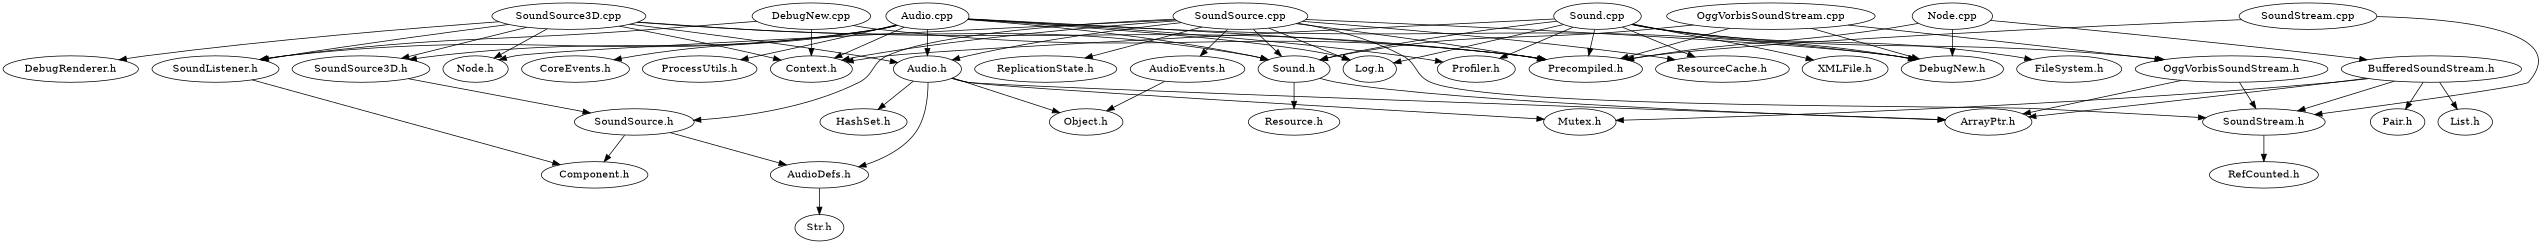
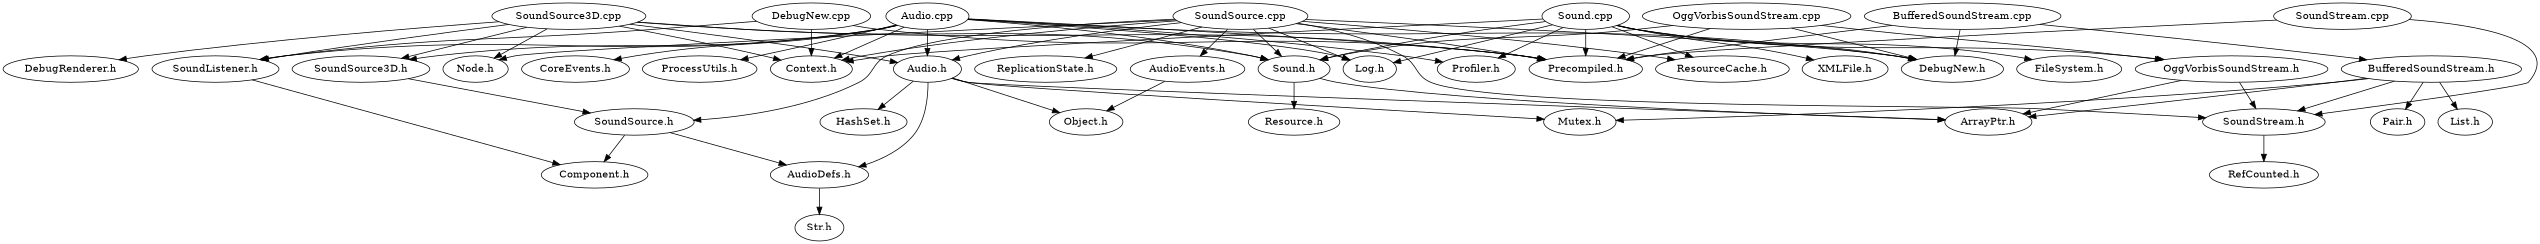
node "Node.cpp": label "Node.cpp" -> "BufferedSoundStream.cpp"
